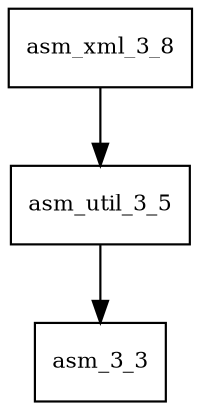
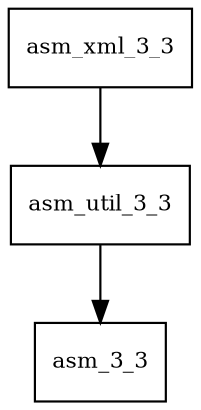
node "asm_xml_3_8": label "asm_xml_3_8" -> "asm_xml_3_3"
node "asm_util_3_5": label "asm_util_3_5" -> "asm_util_3_3"
